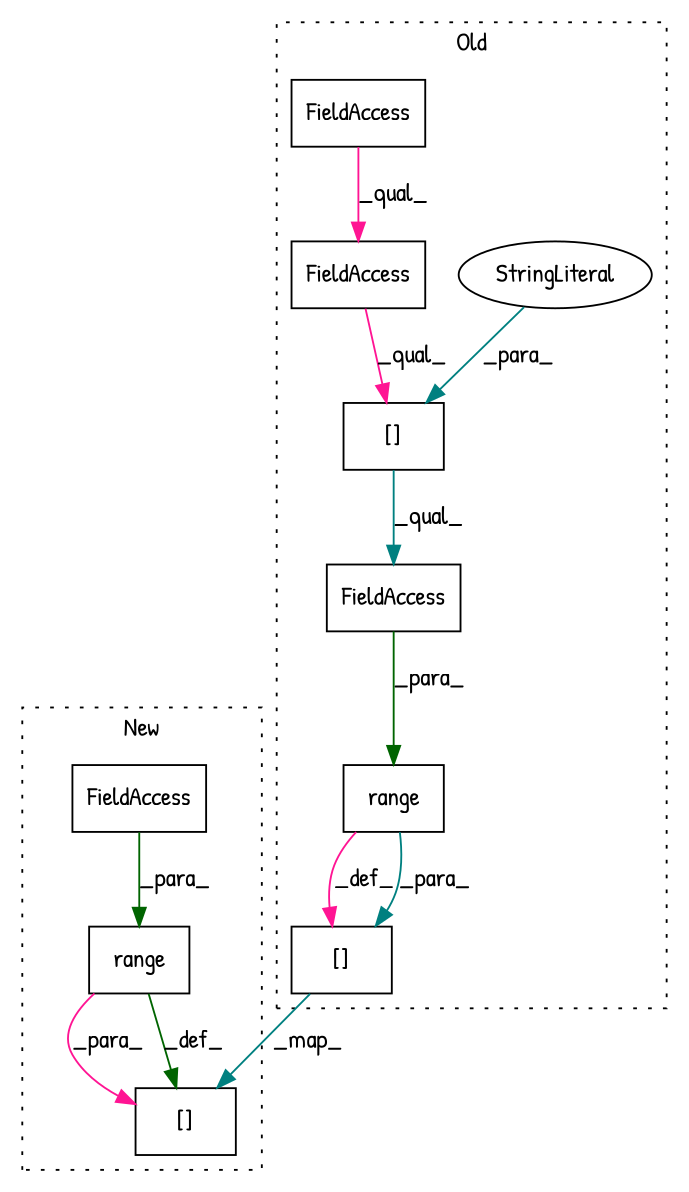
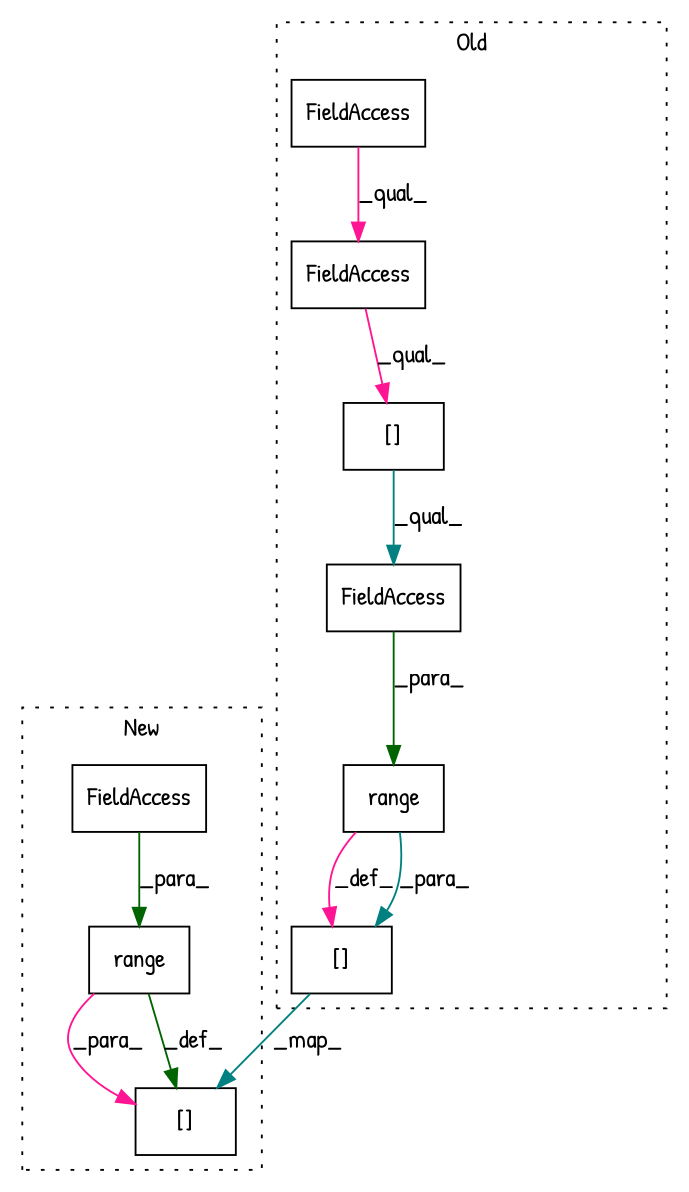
node "StringLiteral": removed
